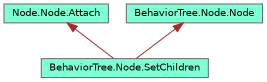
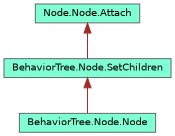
edge "BehaviorTree.Node.SetChildren" -> "BehaviorTree.Node.Node": reversed
